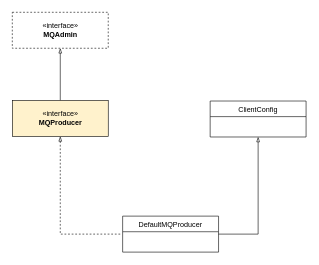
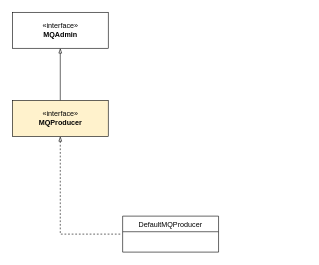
node "«interface» MQAdmin": style dashed -> solid
node "ClientConfig": removed
edge "DefaultMQProducer" -> "ClientConfig": removed
